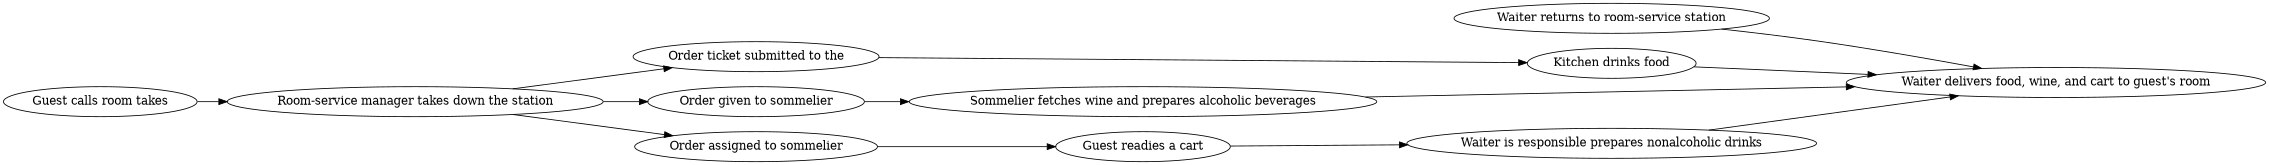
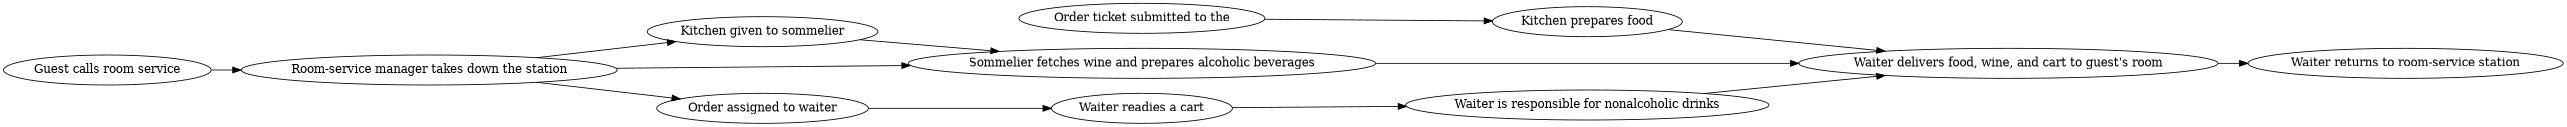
edge "Waiter returns to room-service station" -> "Waiter delivers food, wine, and cart to guest's room": reversed
node "Kitchen drinks food": label "Kitchen drinks food" -> "Kitchen prepares food"
edge "Room-service manager takes down the station" -> "Order ticket submitted to the": now "Room-service manager takes down the station" -> "Sommelier fetches wine and prepares alcoholic beverages"
node "Guest calls room takes": label "Guest calls room takes" -> "Guest calls room service"
node "Order given to sommelier": label "Order given to sommelier" -> "Kitchen given to sommelier"
node "Waiter is responsible prepares nonalcoholic drinks": label "Waiter is responsible prepares nonalcoholic drinks" -> "Waiter is responsible for nonalcoholic drinks"
node "Order assigned to sommelier": label "Order assigned to sommelier" -> "Order assigned to waiter"
node "Guest readies a cart": label "Guest readies a cart" -> "Waiter readies a cart"
